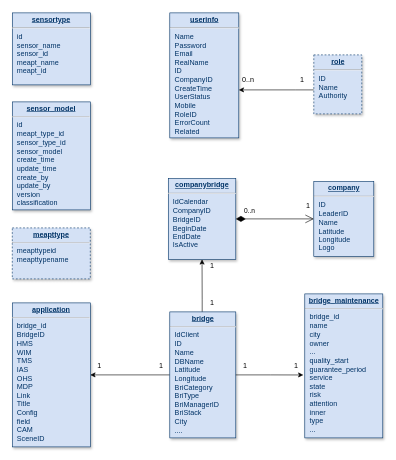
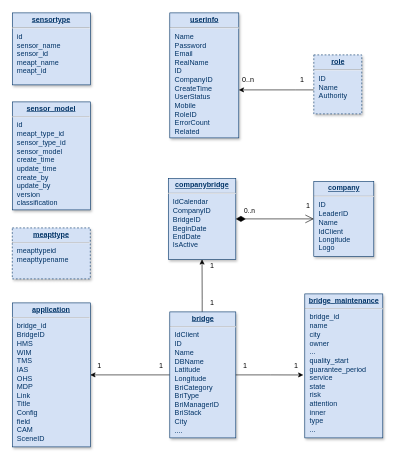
node "company ID LeaderID Name Latitude Longitude Logo": label "company ID LeaderID Name Latitude Longitude Logo" -> "company ID LeaderID Name IdClient Longitude Logo"
